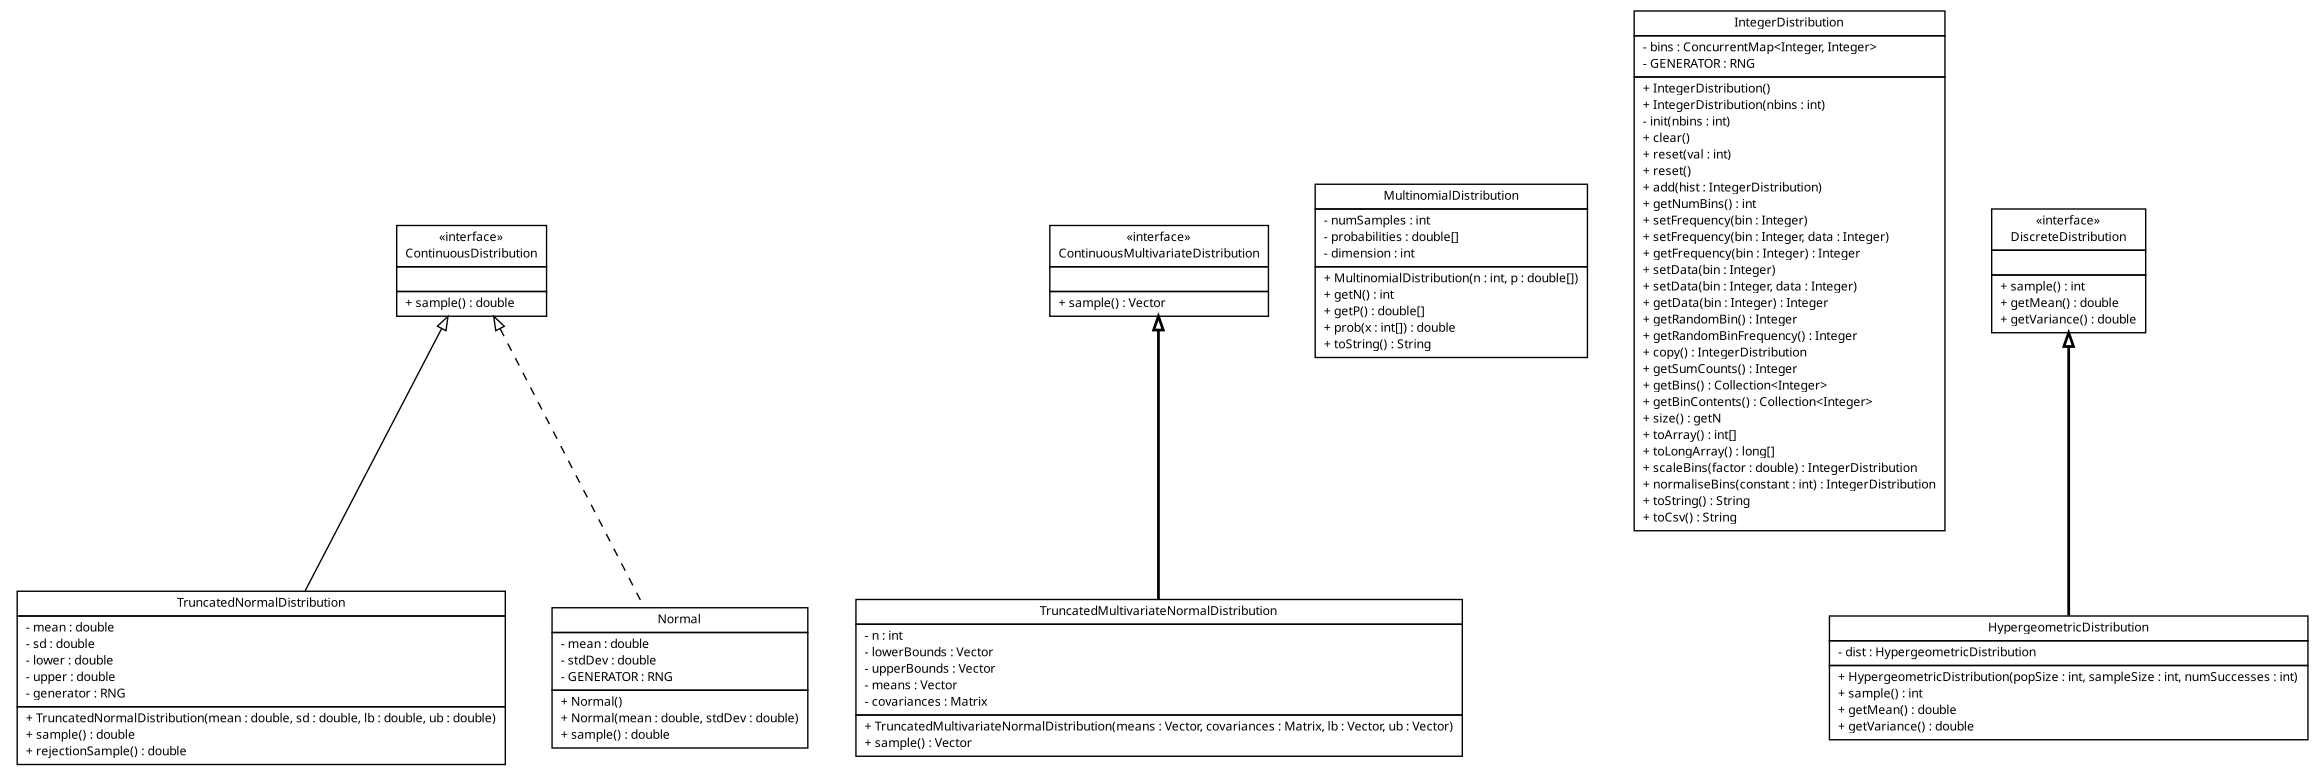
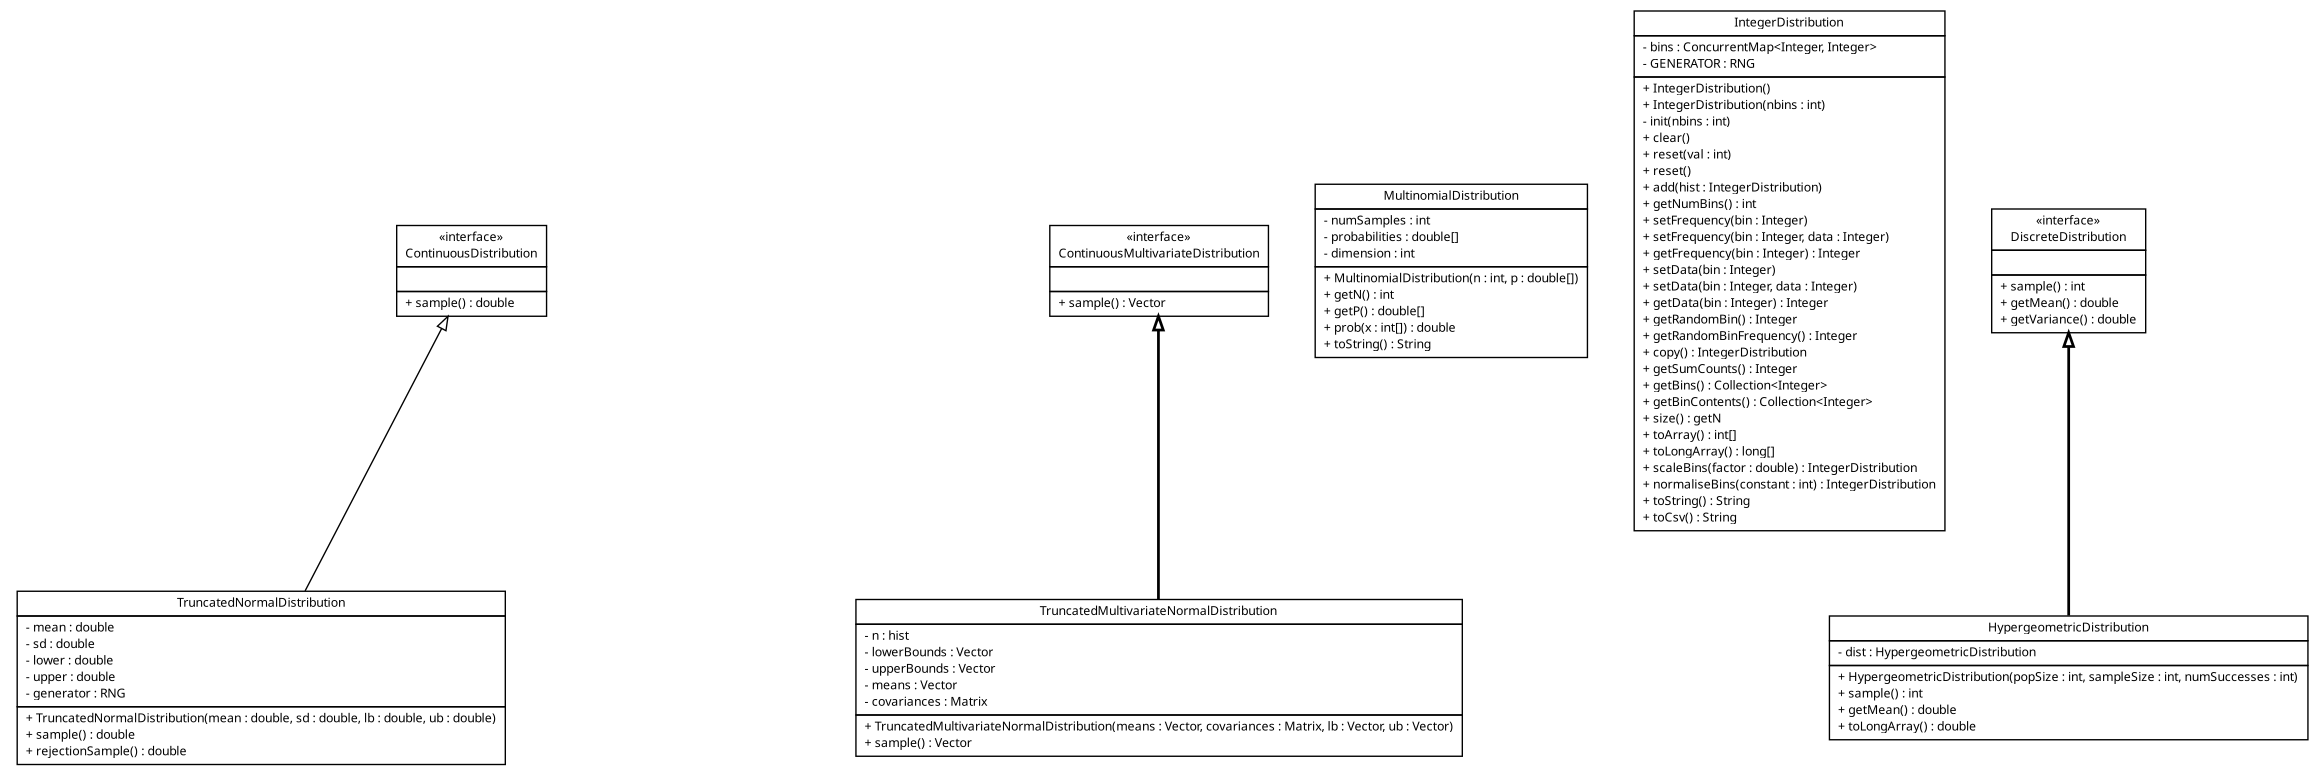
node "TruncatedMultivariateNormalDistribution": text "- n : int" -> "- n : hist"
node "Normal": removed
node "HypergeometricDistribution": text "+ getVariance() : double" -> "+ toLongArray() : double"
